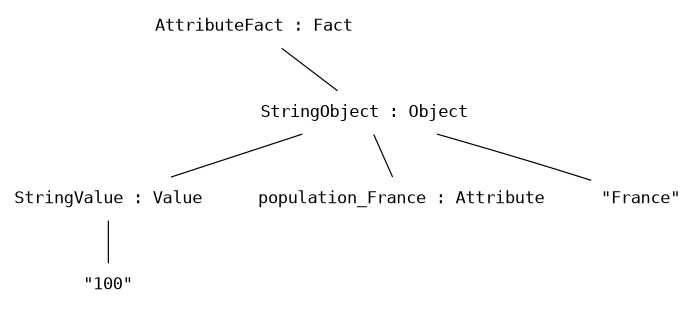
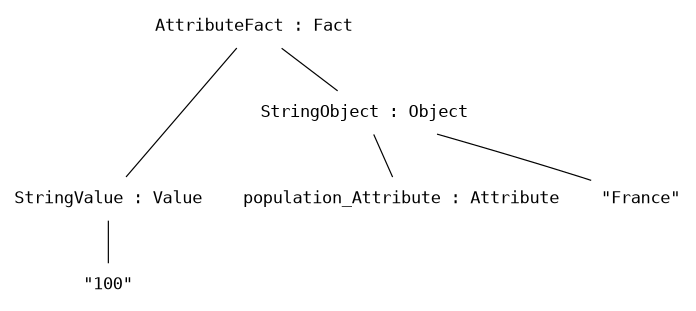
edge "StringObject : Object" -- "StringValue : Value": now "AttributeFact : Fact" -- "StringValue : Value"
node "population_France : Attribute": label "population_France : Attribute" -> "population_Attribute : Attribute"
